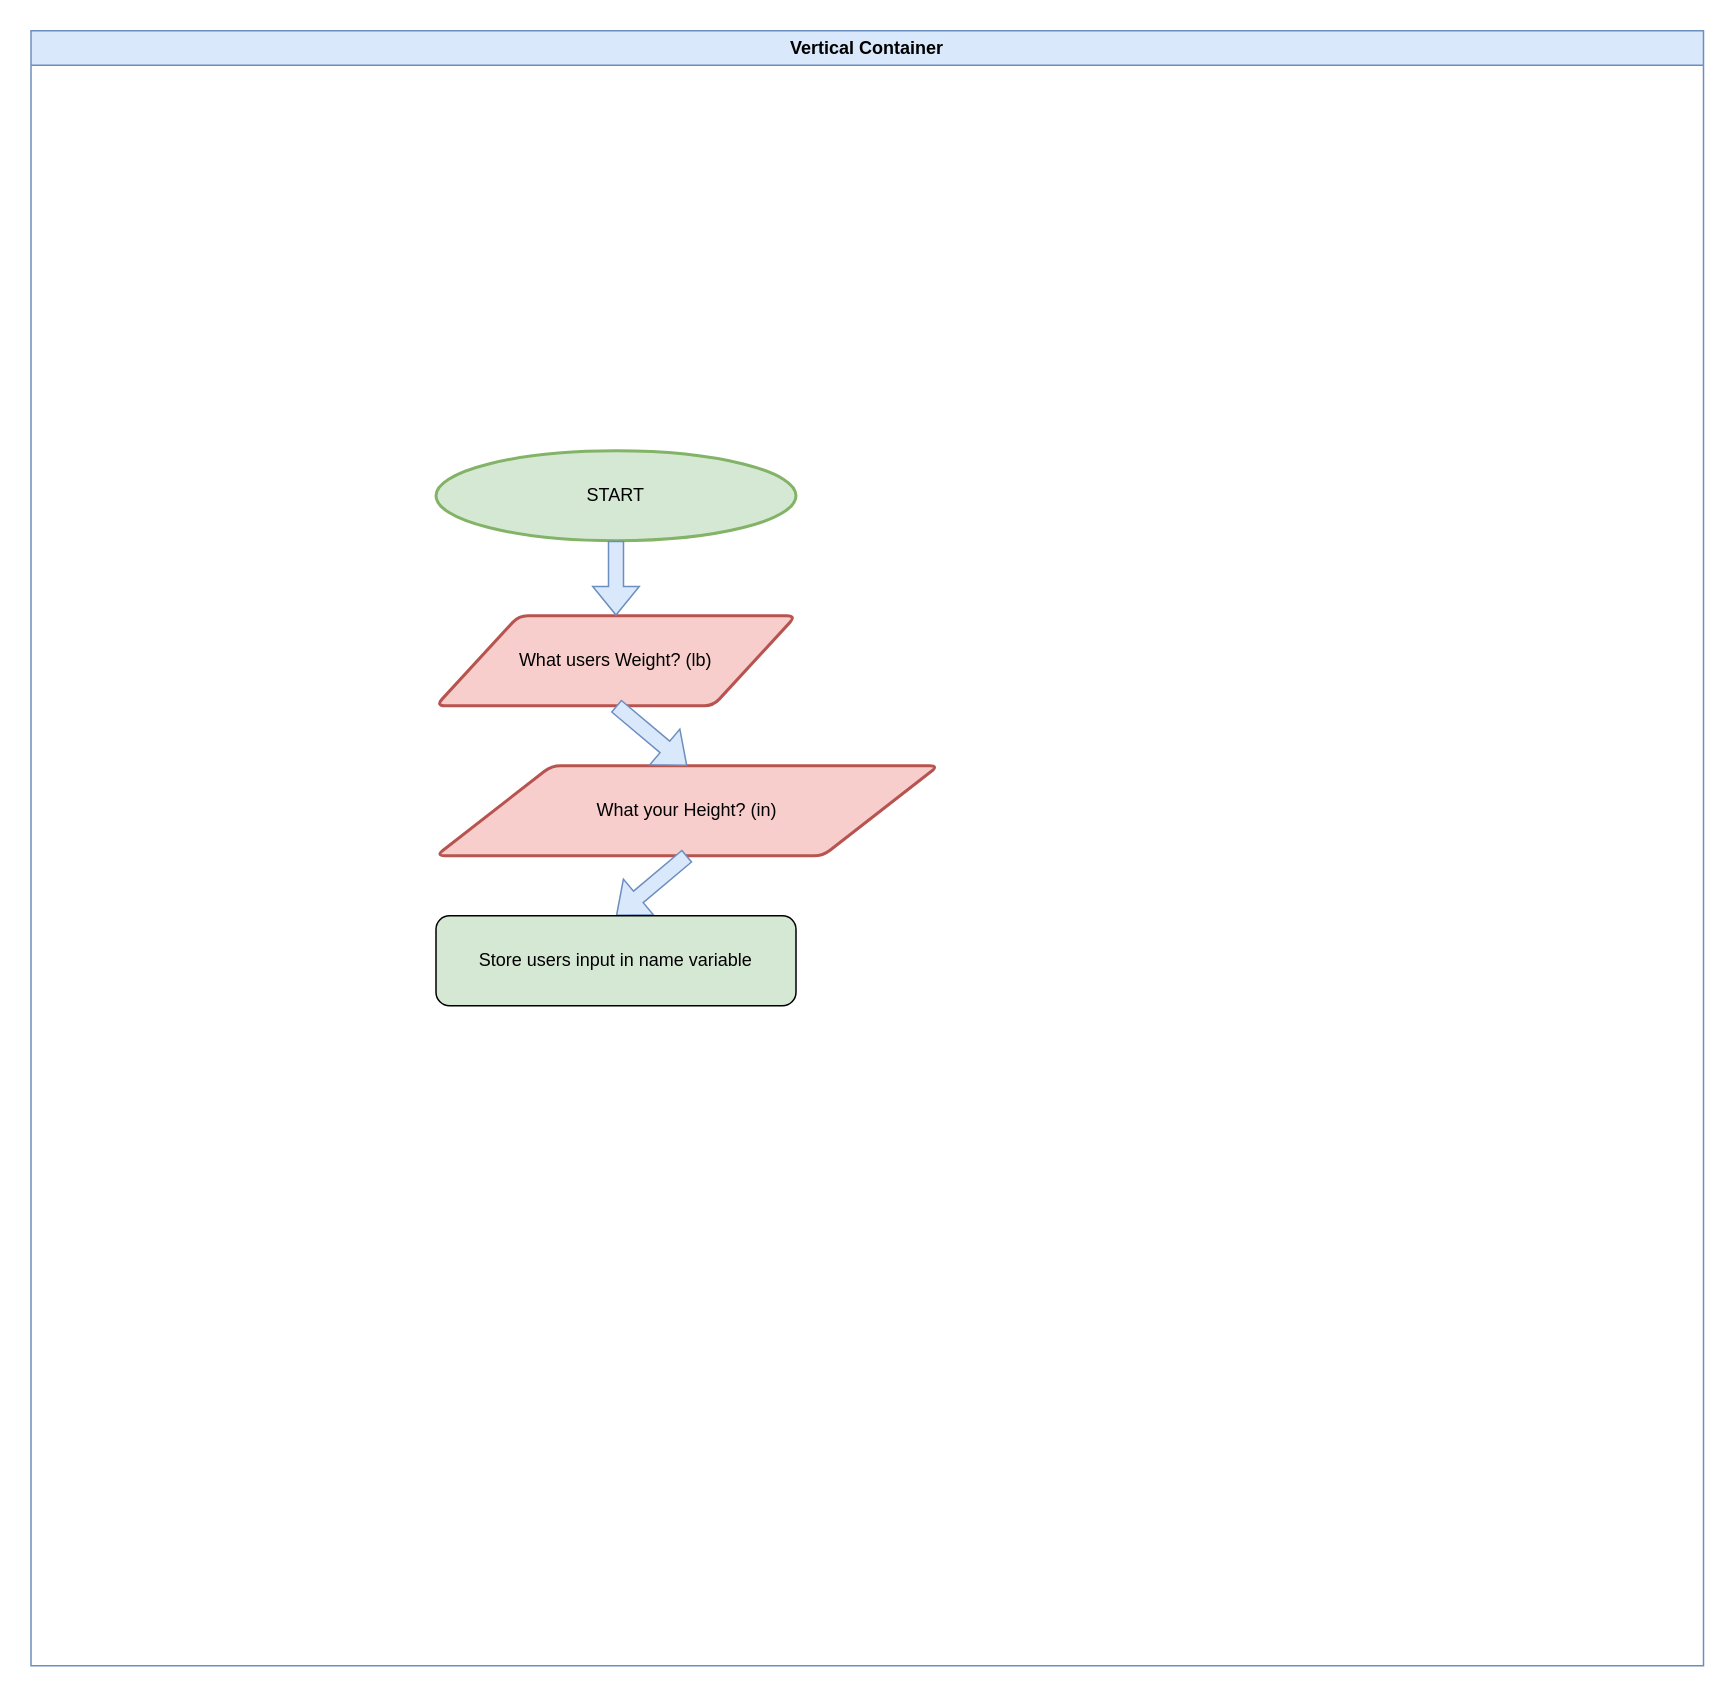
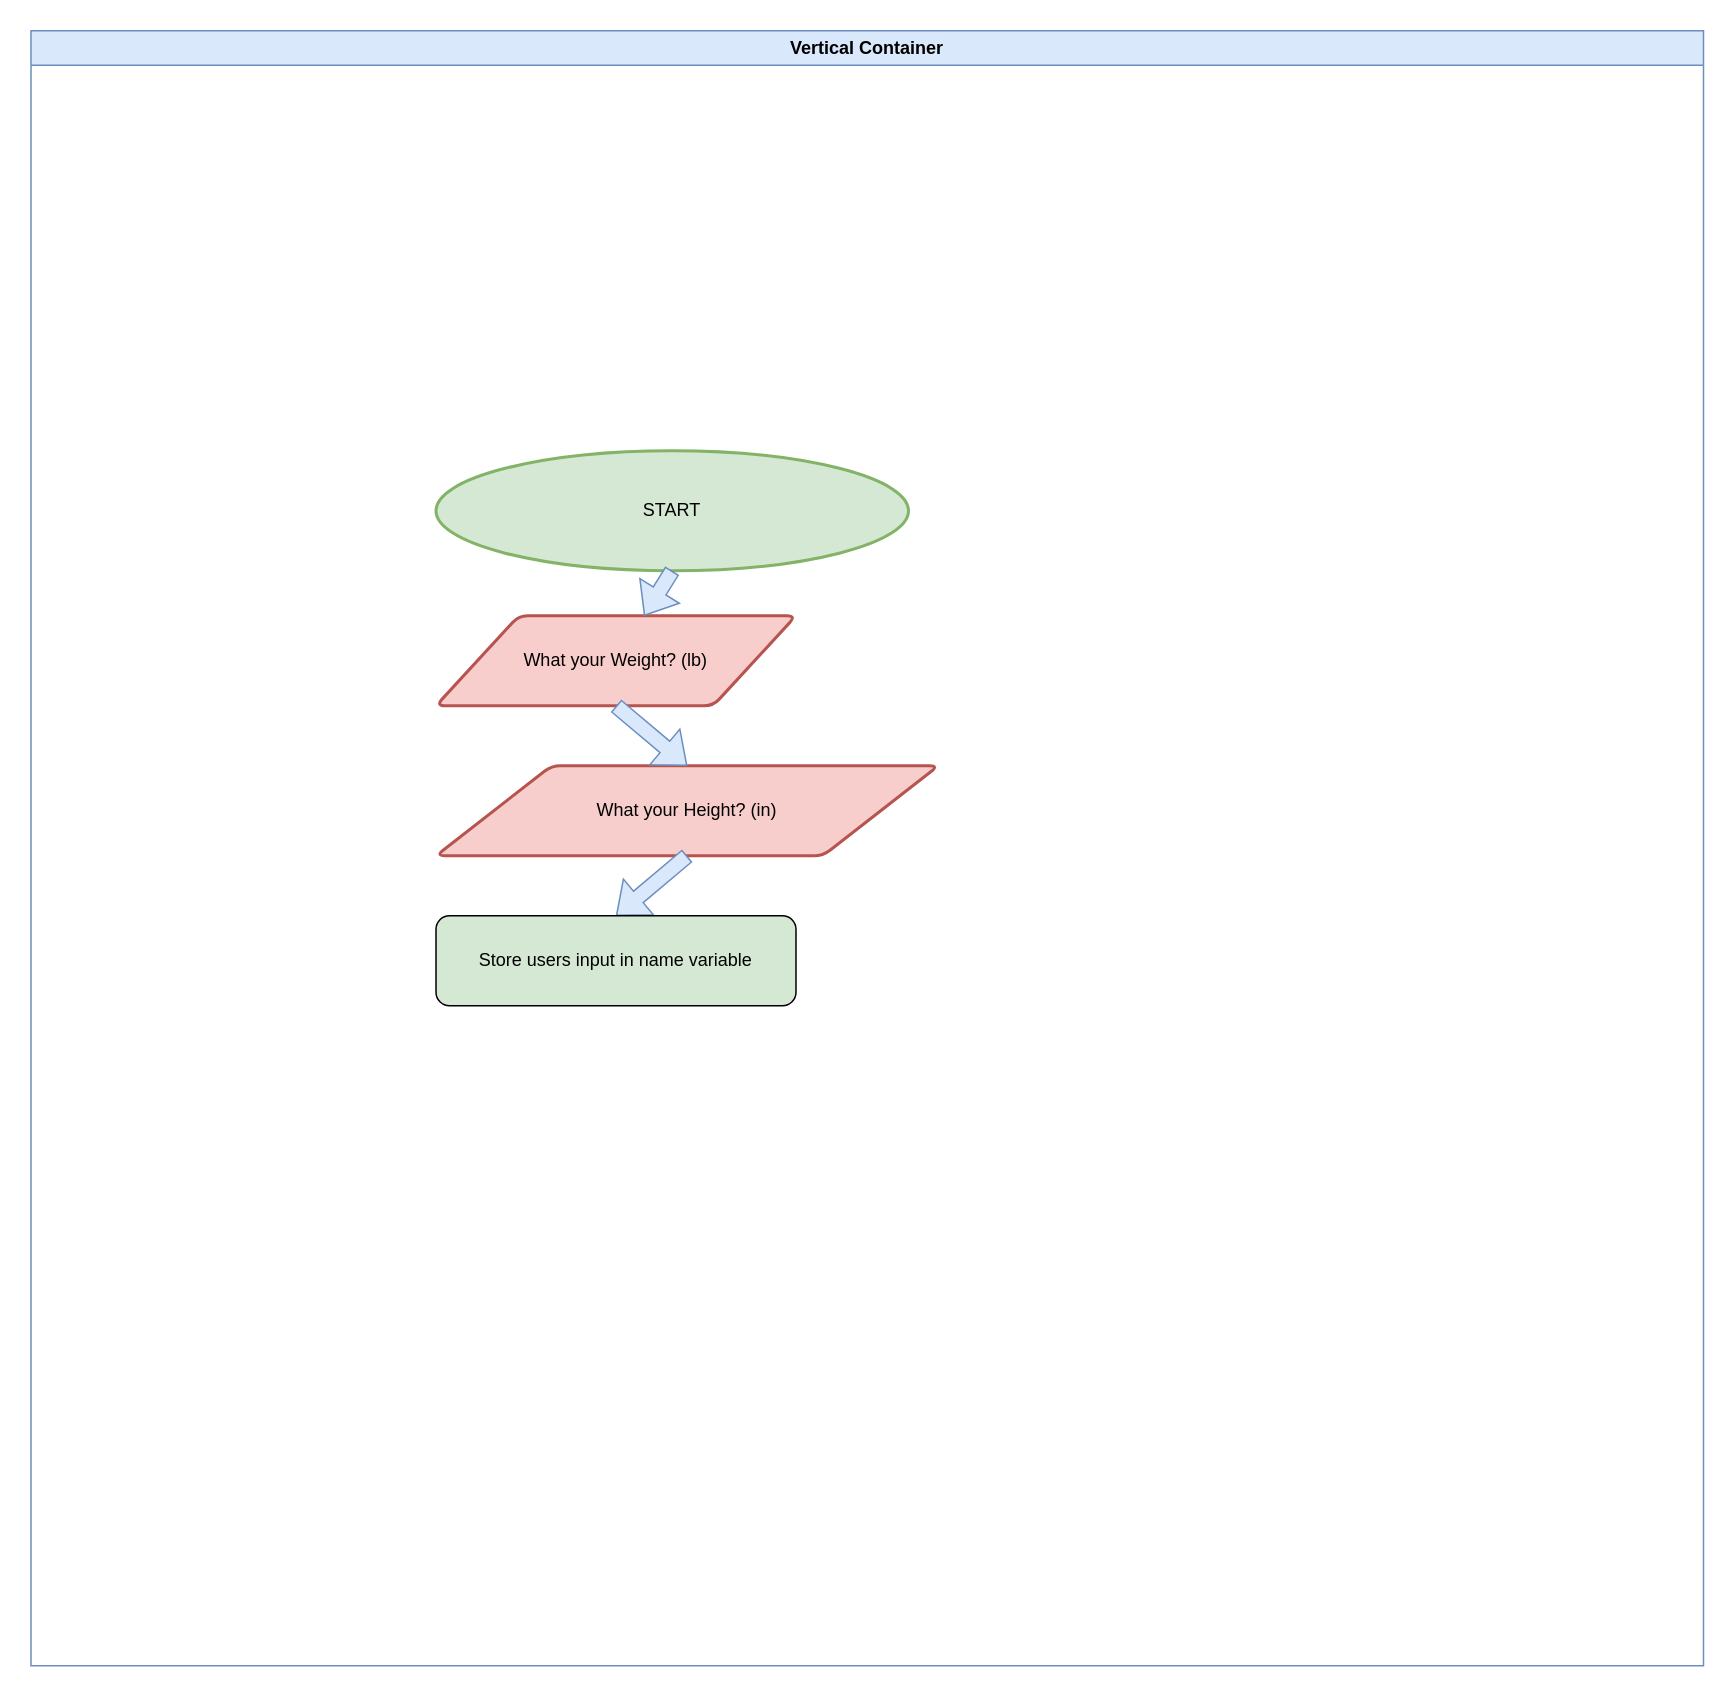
node "START": size 360x90 -> 473x120
node "What users Weight? (lb)": label "What users Weight? (lb)" -> "What your Weight? (lb)"
